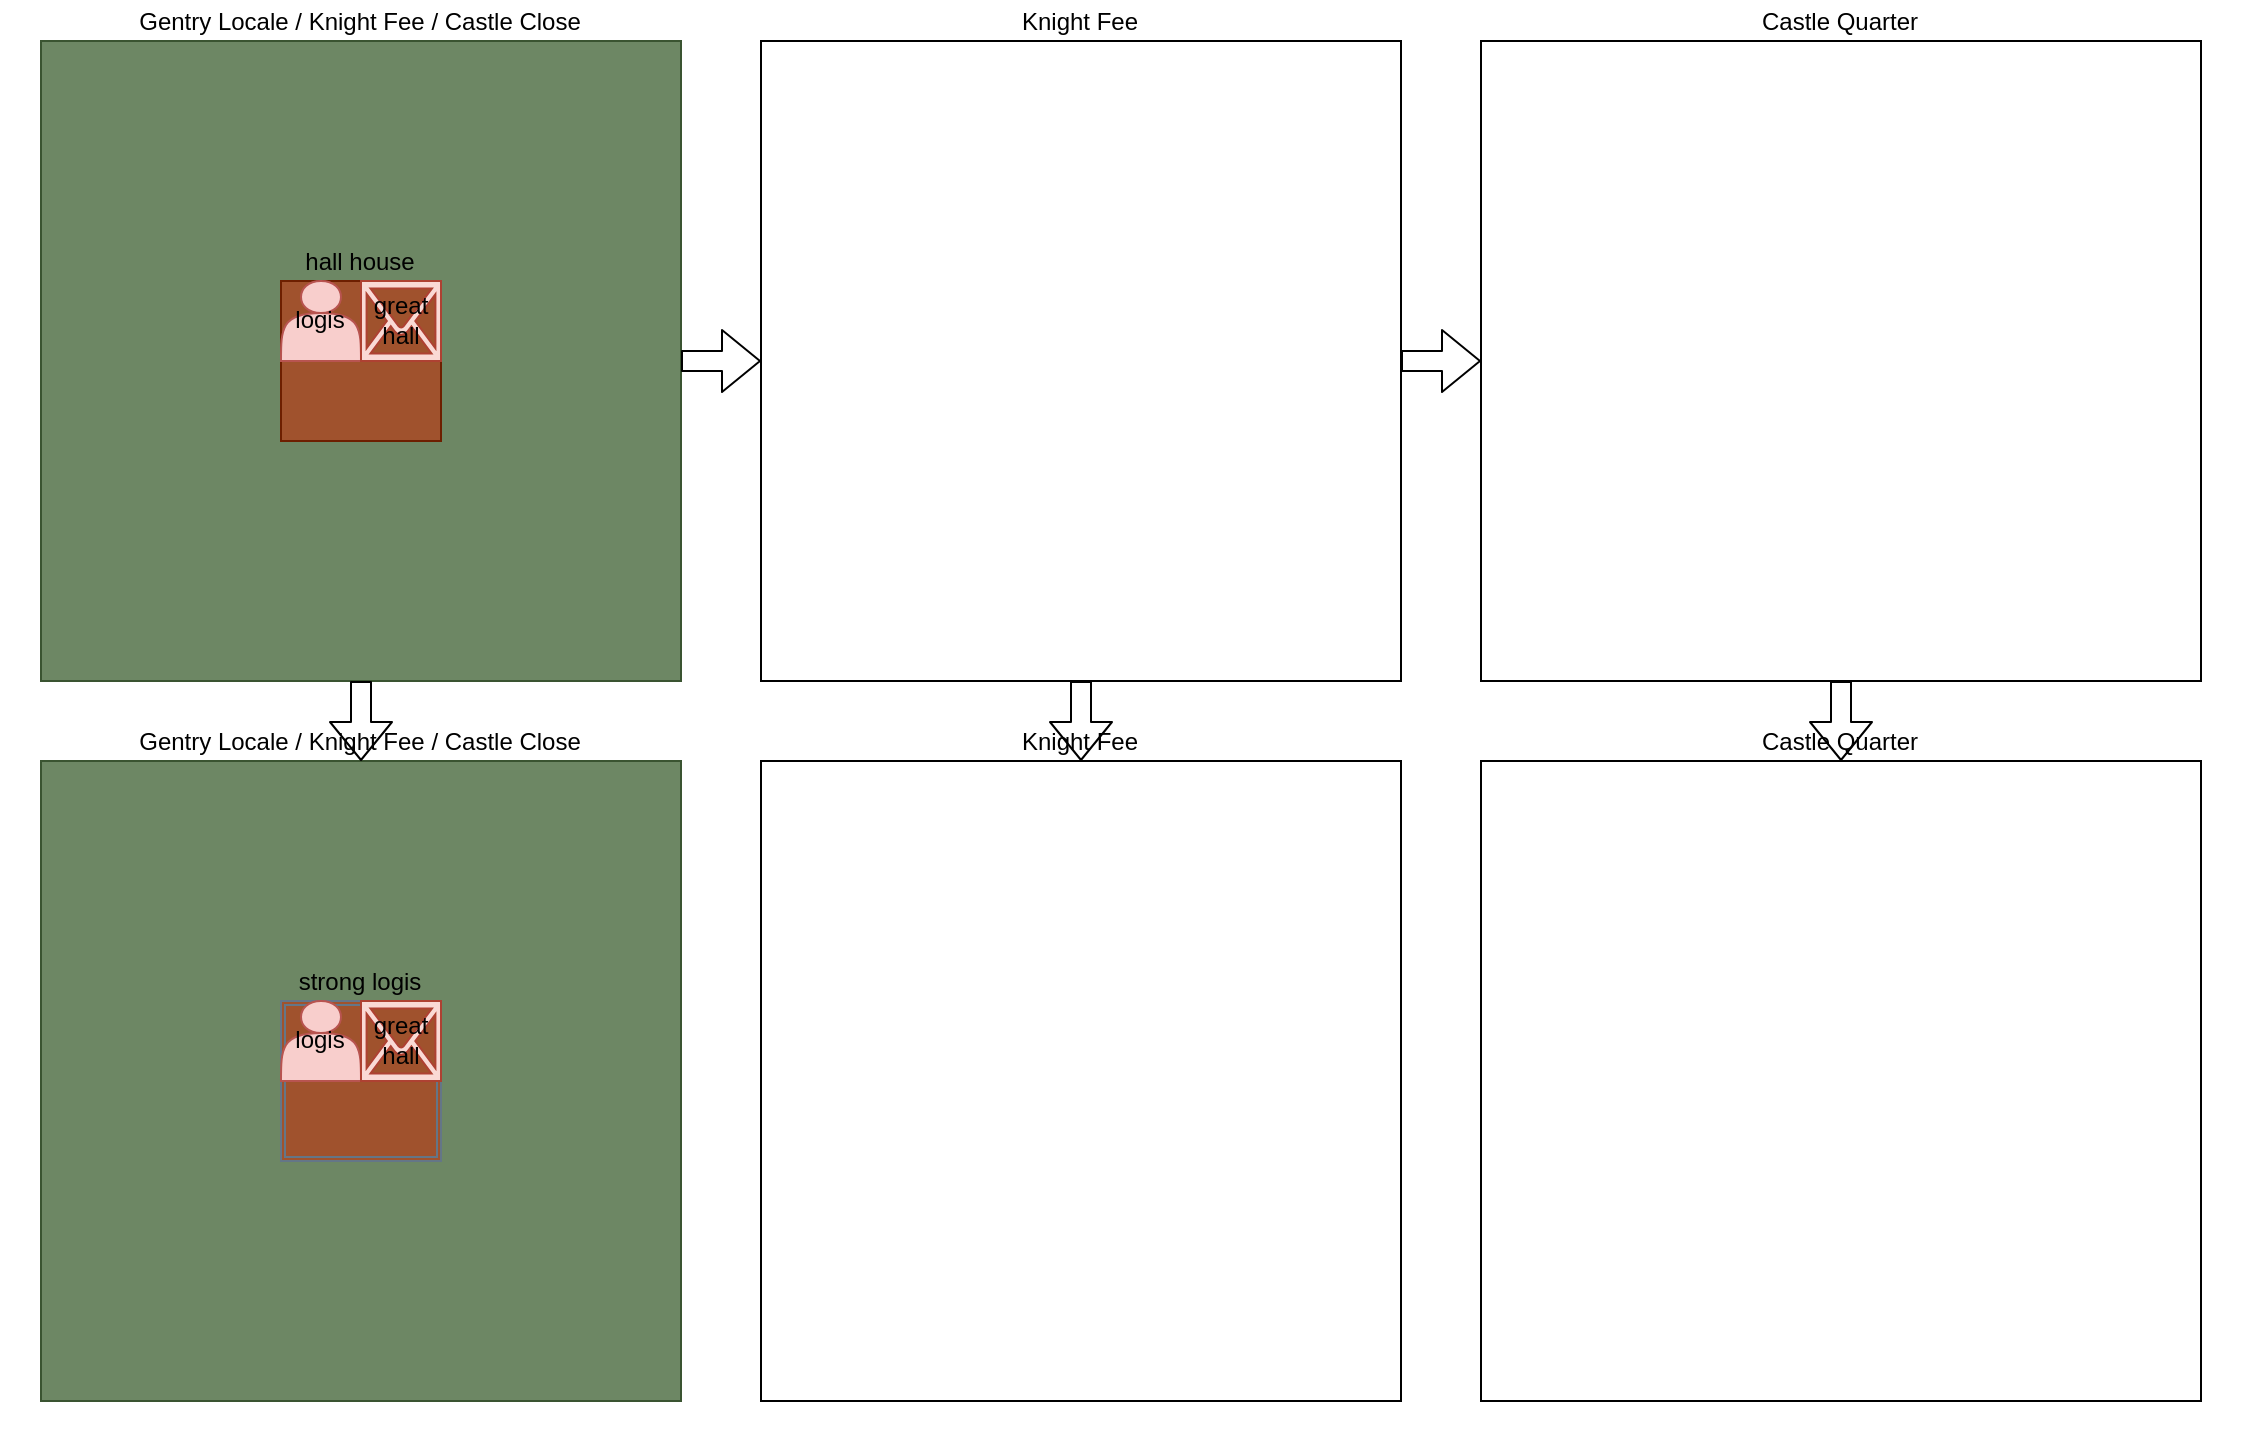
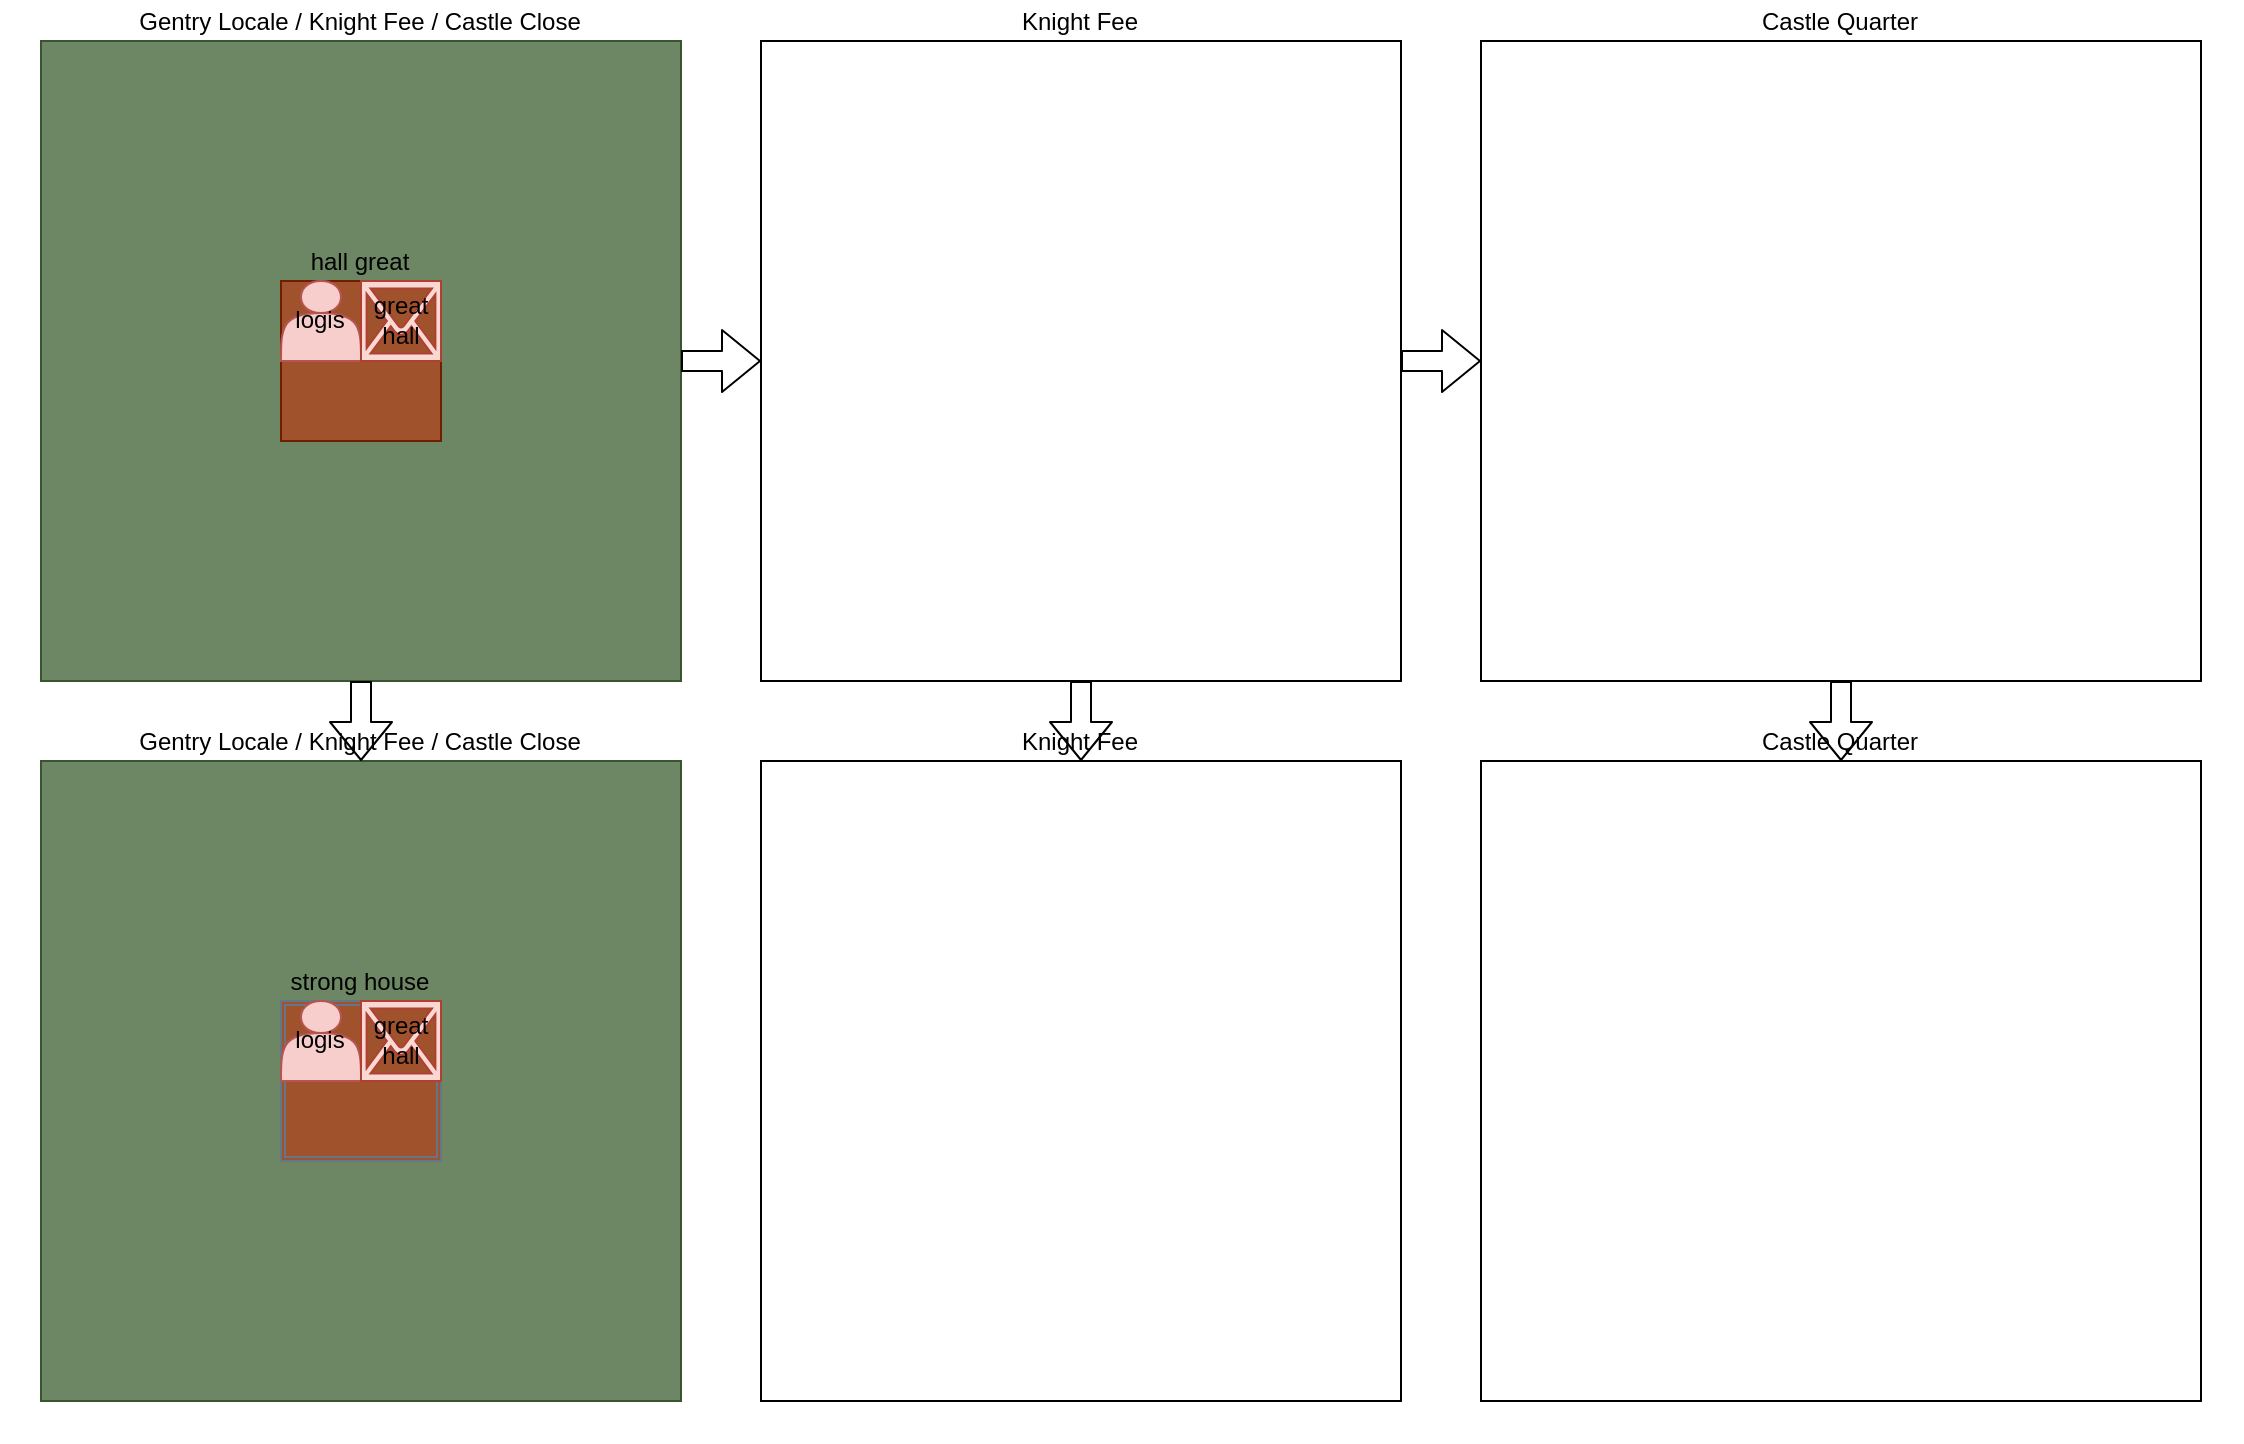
node "hall house": label "hall house" -> "hall great"
node "strong logis": label "strong logis" -> "strong house"
